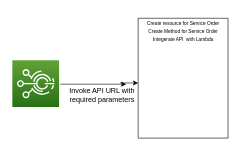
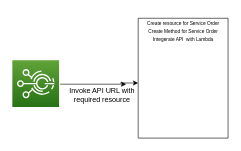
node "Invoke API URL with required parameters": label "Invoke API URL with required parameters" -> "Invoke API URL with required resource"
